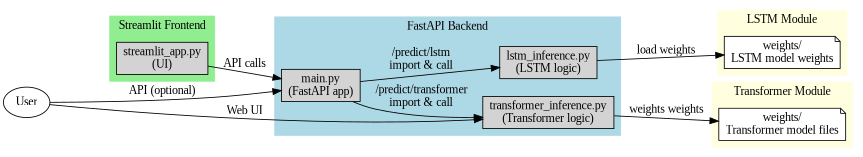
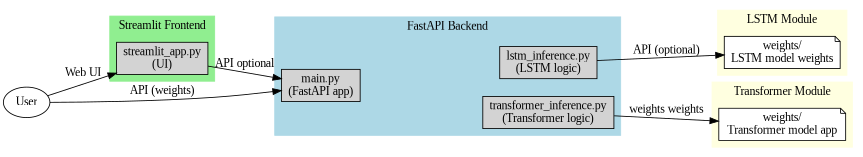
edge "lstm_inference.py (LSTM logic)" -> "weights/ LSTM model weights": label "load weights" -> "API (optional)"
edge "streamlit_app.py (UI)" -> "main.py (FastAPI app)": label "API calls" -> "API optional"
edge "main.py (FastAPI app)" -> "lstm_inference.py (LSTM logic)": removed, label "/predict/lstm import & call"
edge "User" -> "main.py (FastAPI app)": label "API (optional)" -> "API (weights)"
edge "main.py (FastAPI app)" -> "transformer_inference.py (Transformer logic)": removed, label "/predict/transformer import & call"
edge "User" -> "transformer_inference.py (Transformer logic)": now "User" -> "streamlit_app.py (UI)"
node "weights/ Transformer model files": label "weights/ Transformer model files" -> "weights/ Transformer model app"
